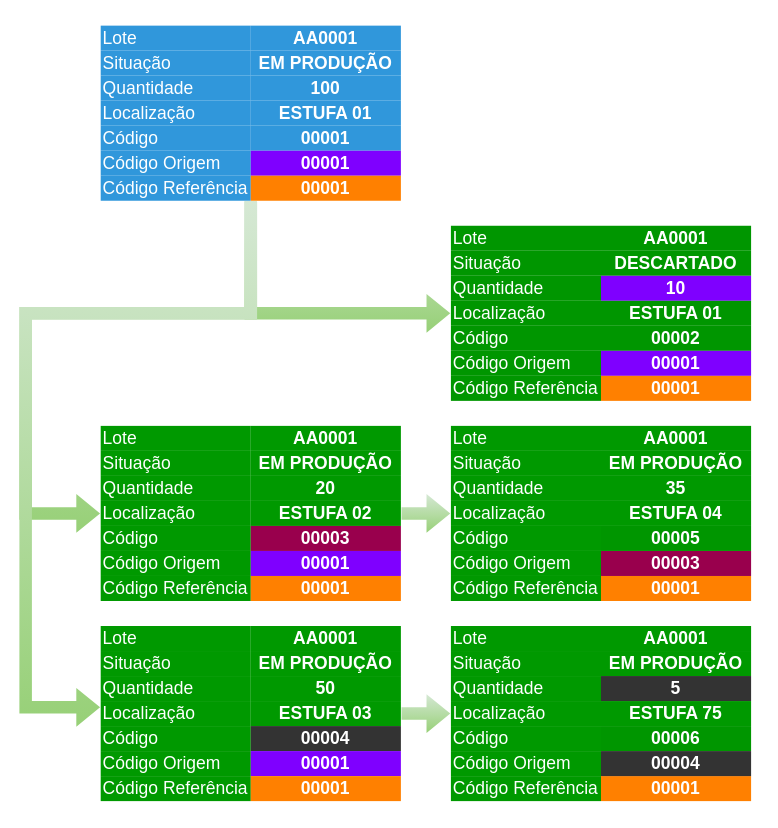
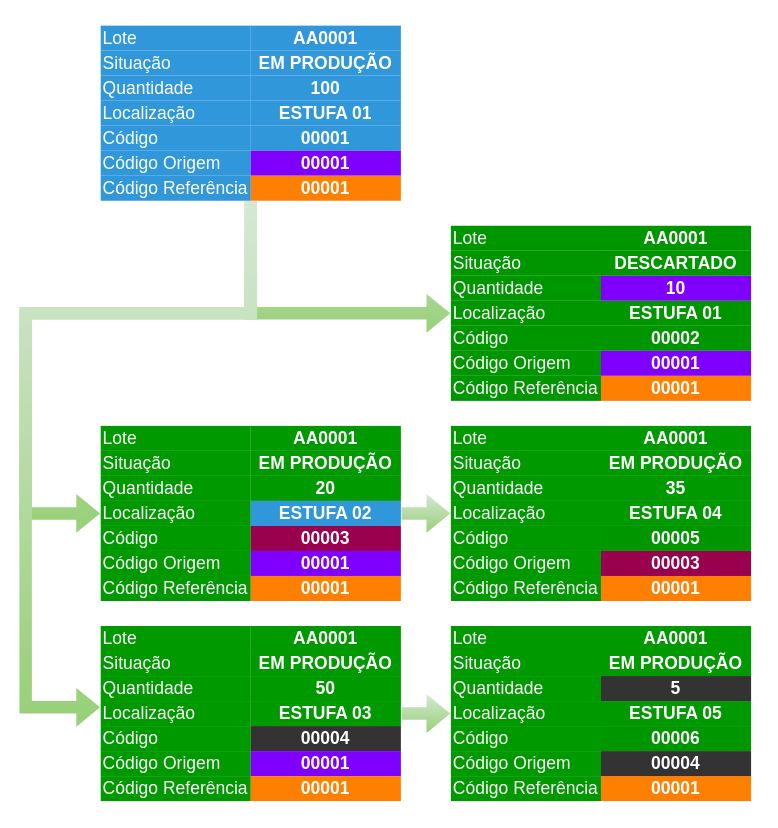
node "ESTUFA 02": fillcolor #009900 -> #3097db
node "ESTUFA 75": label "ESTUFA 75" -> "ESTUFA 05"
